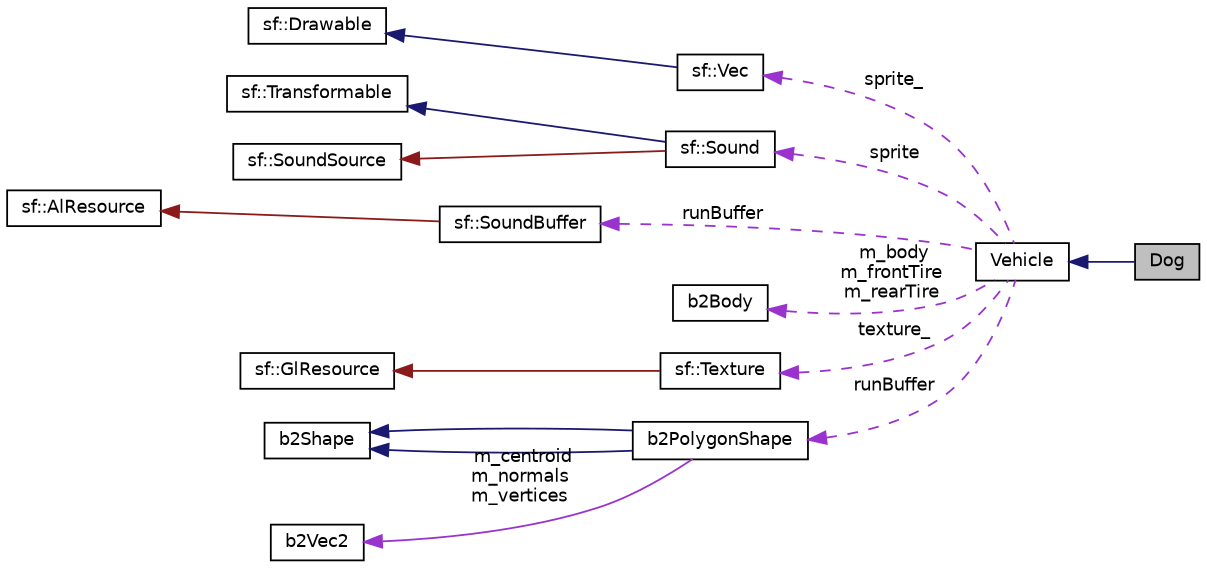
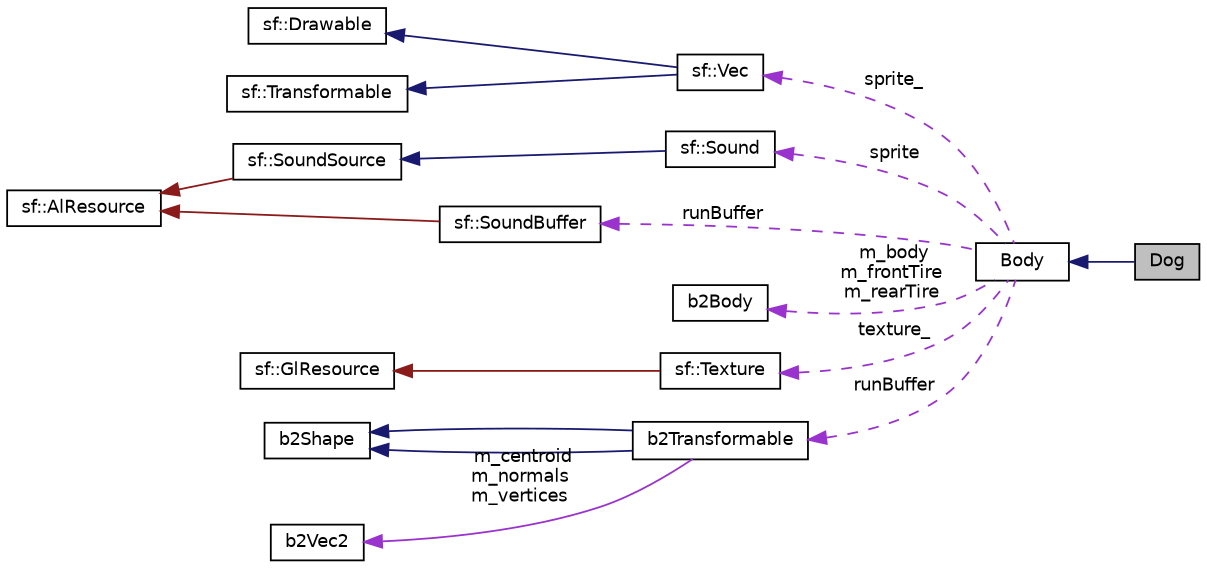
edge "sf::Sound" -> "sf::Transformable": now "sf::Vec" -> "sf::Transformable"
edge "sf::Sound" -> "sf::SoundSource": color firebrick4 -> midnightblue
edge "sf::SoundSource" -> "sf::AlResource": added
node "Vehicle": label "Vehicle" -> "Body"
node "b2PolygonShape": label "b2PolygonShape" -> "b2Transformable"
